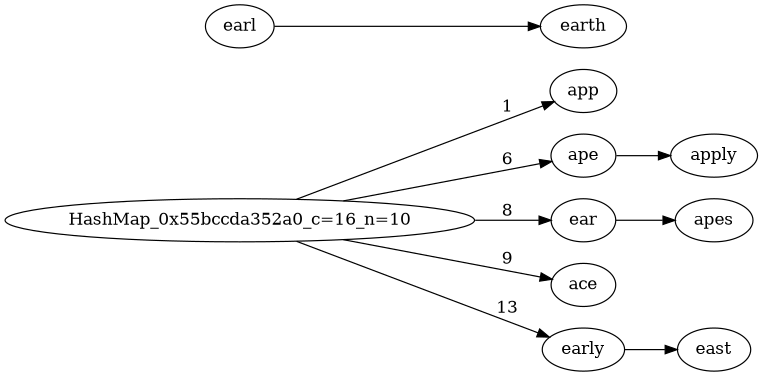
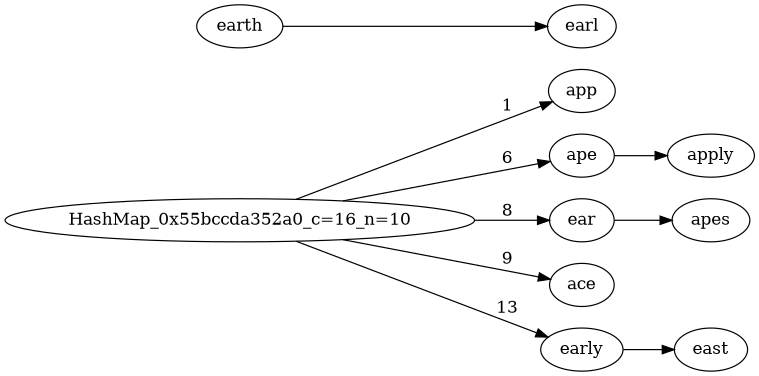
edge "earl" -> "earth": reversed
